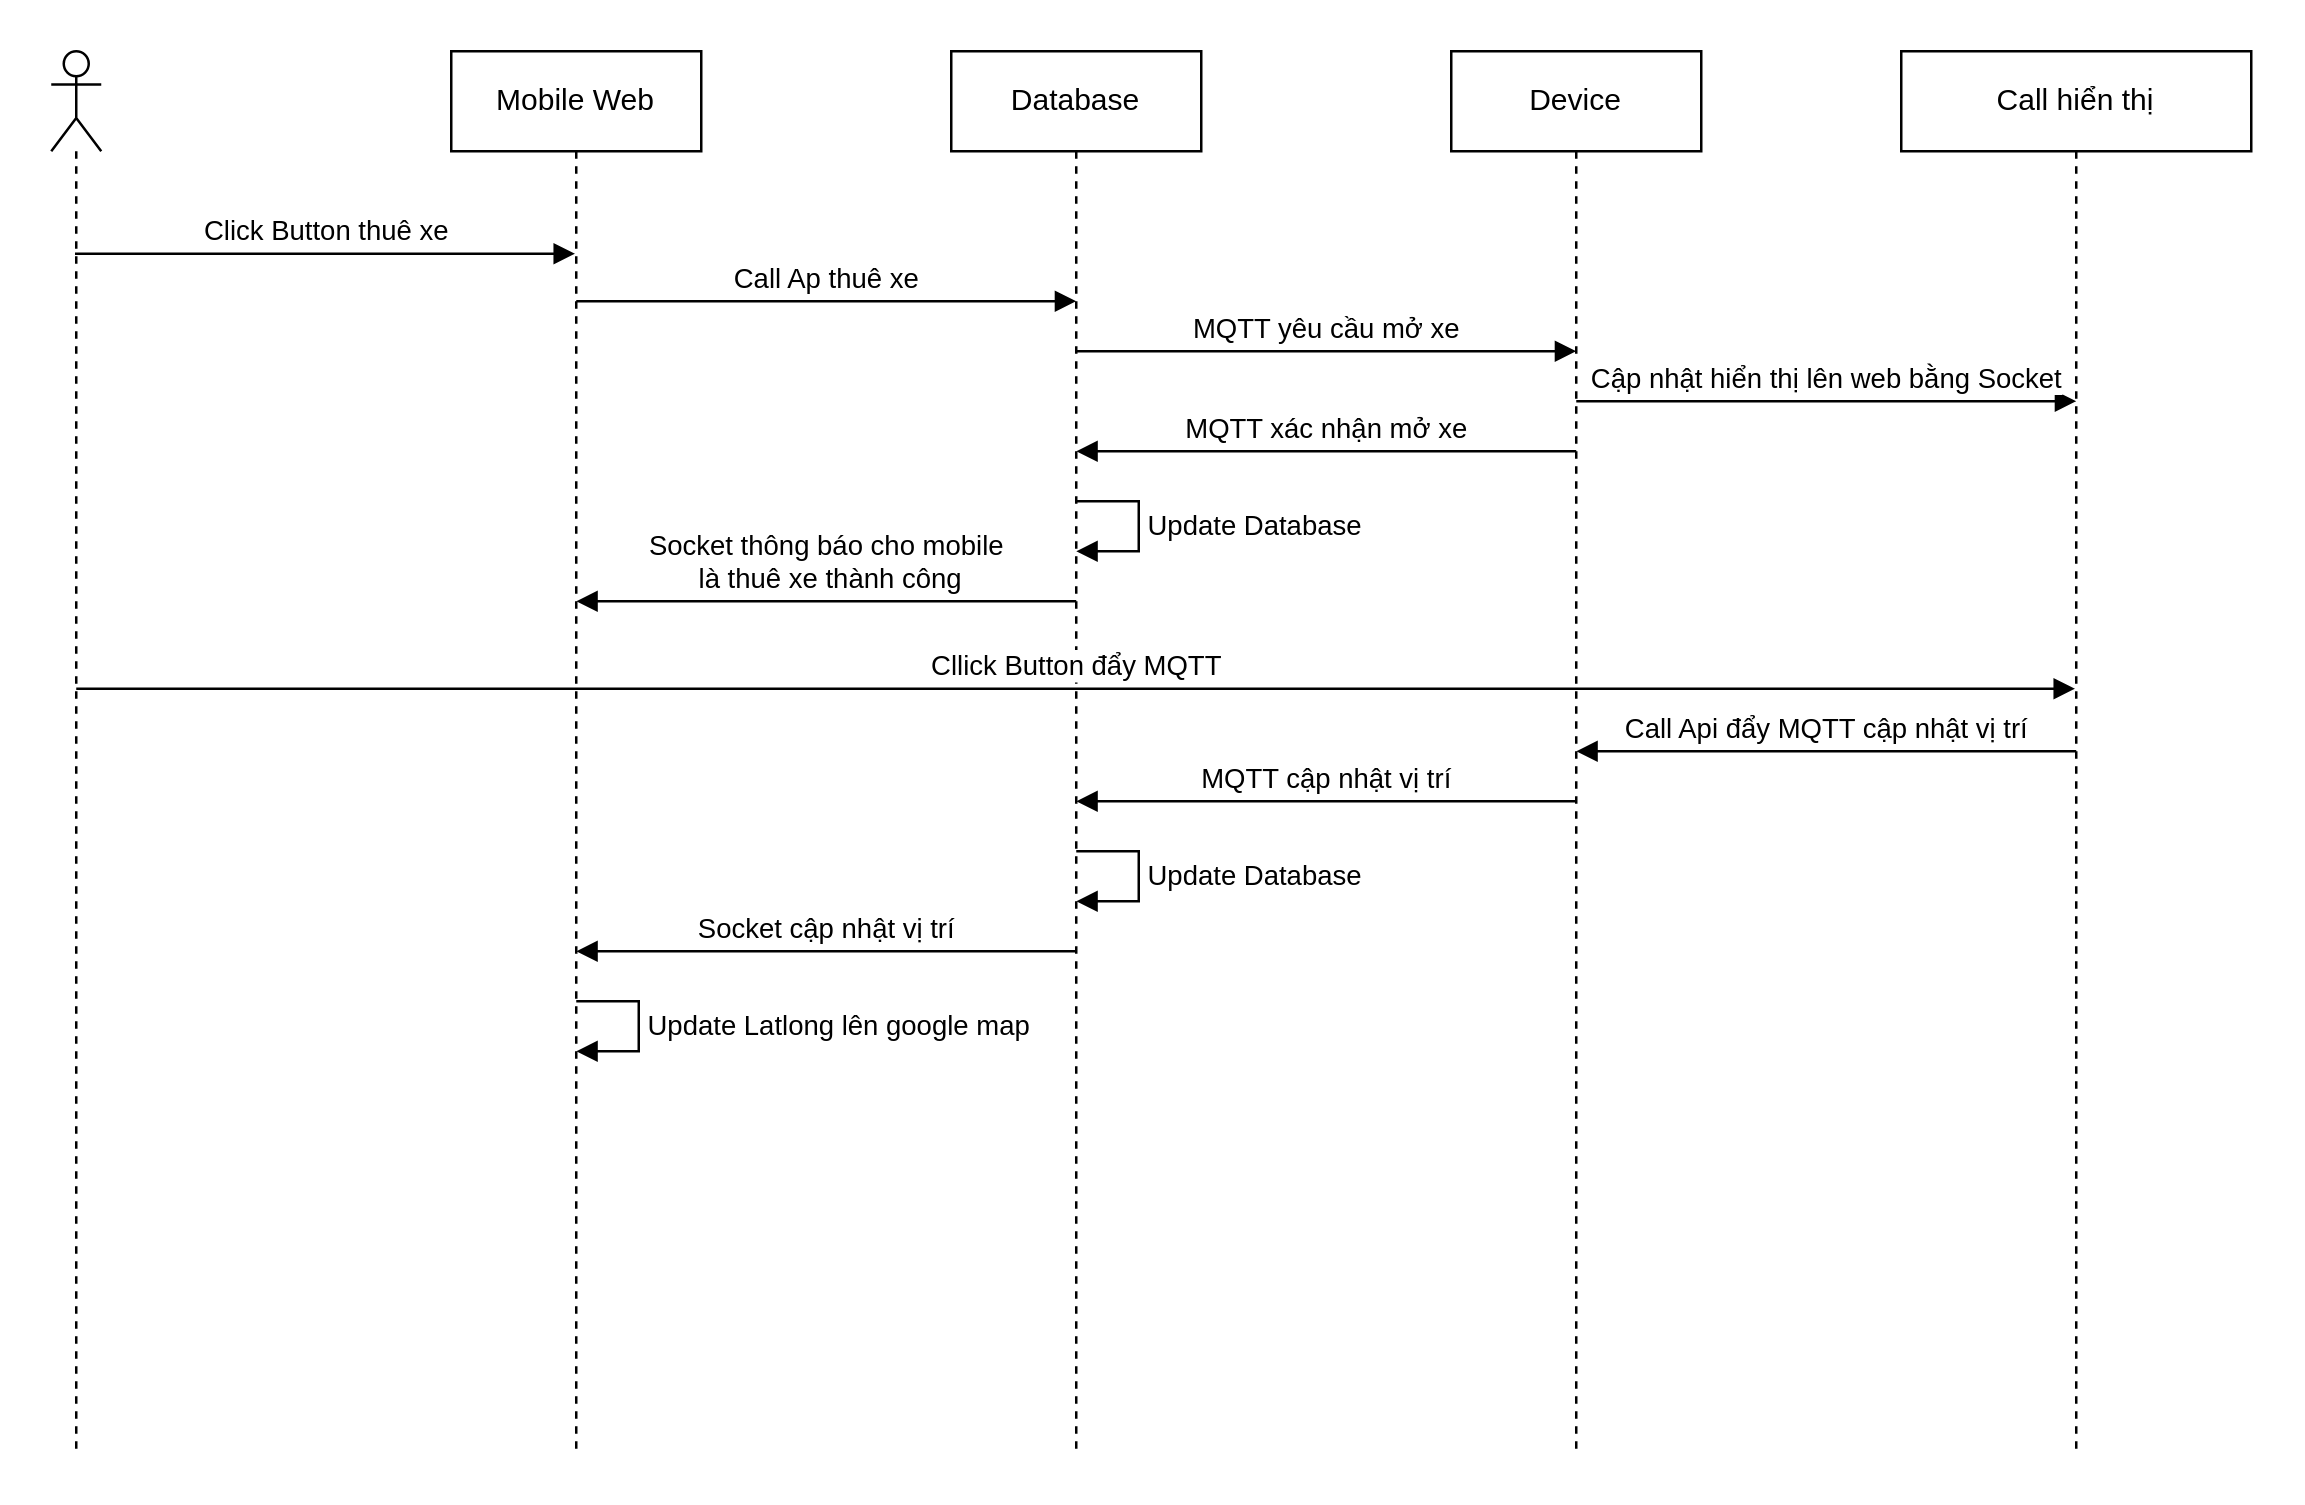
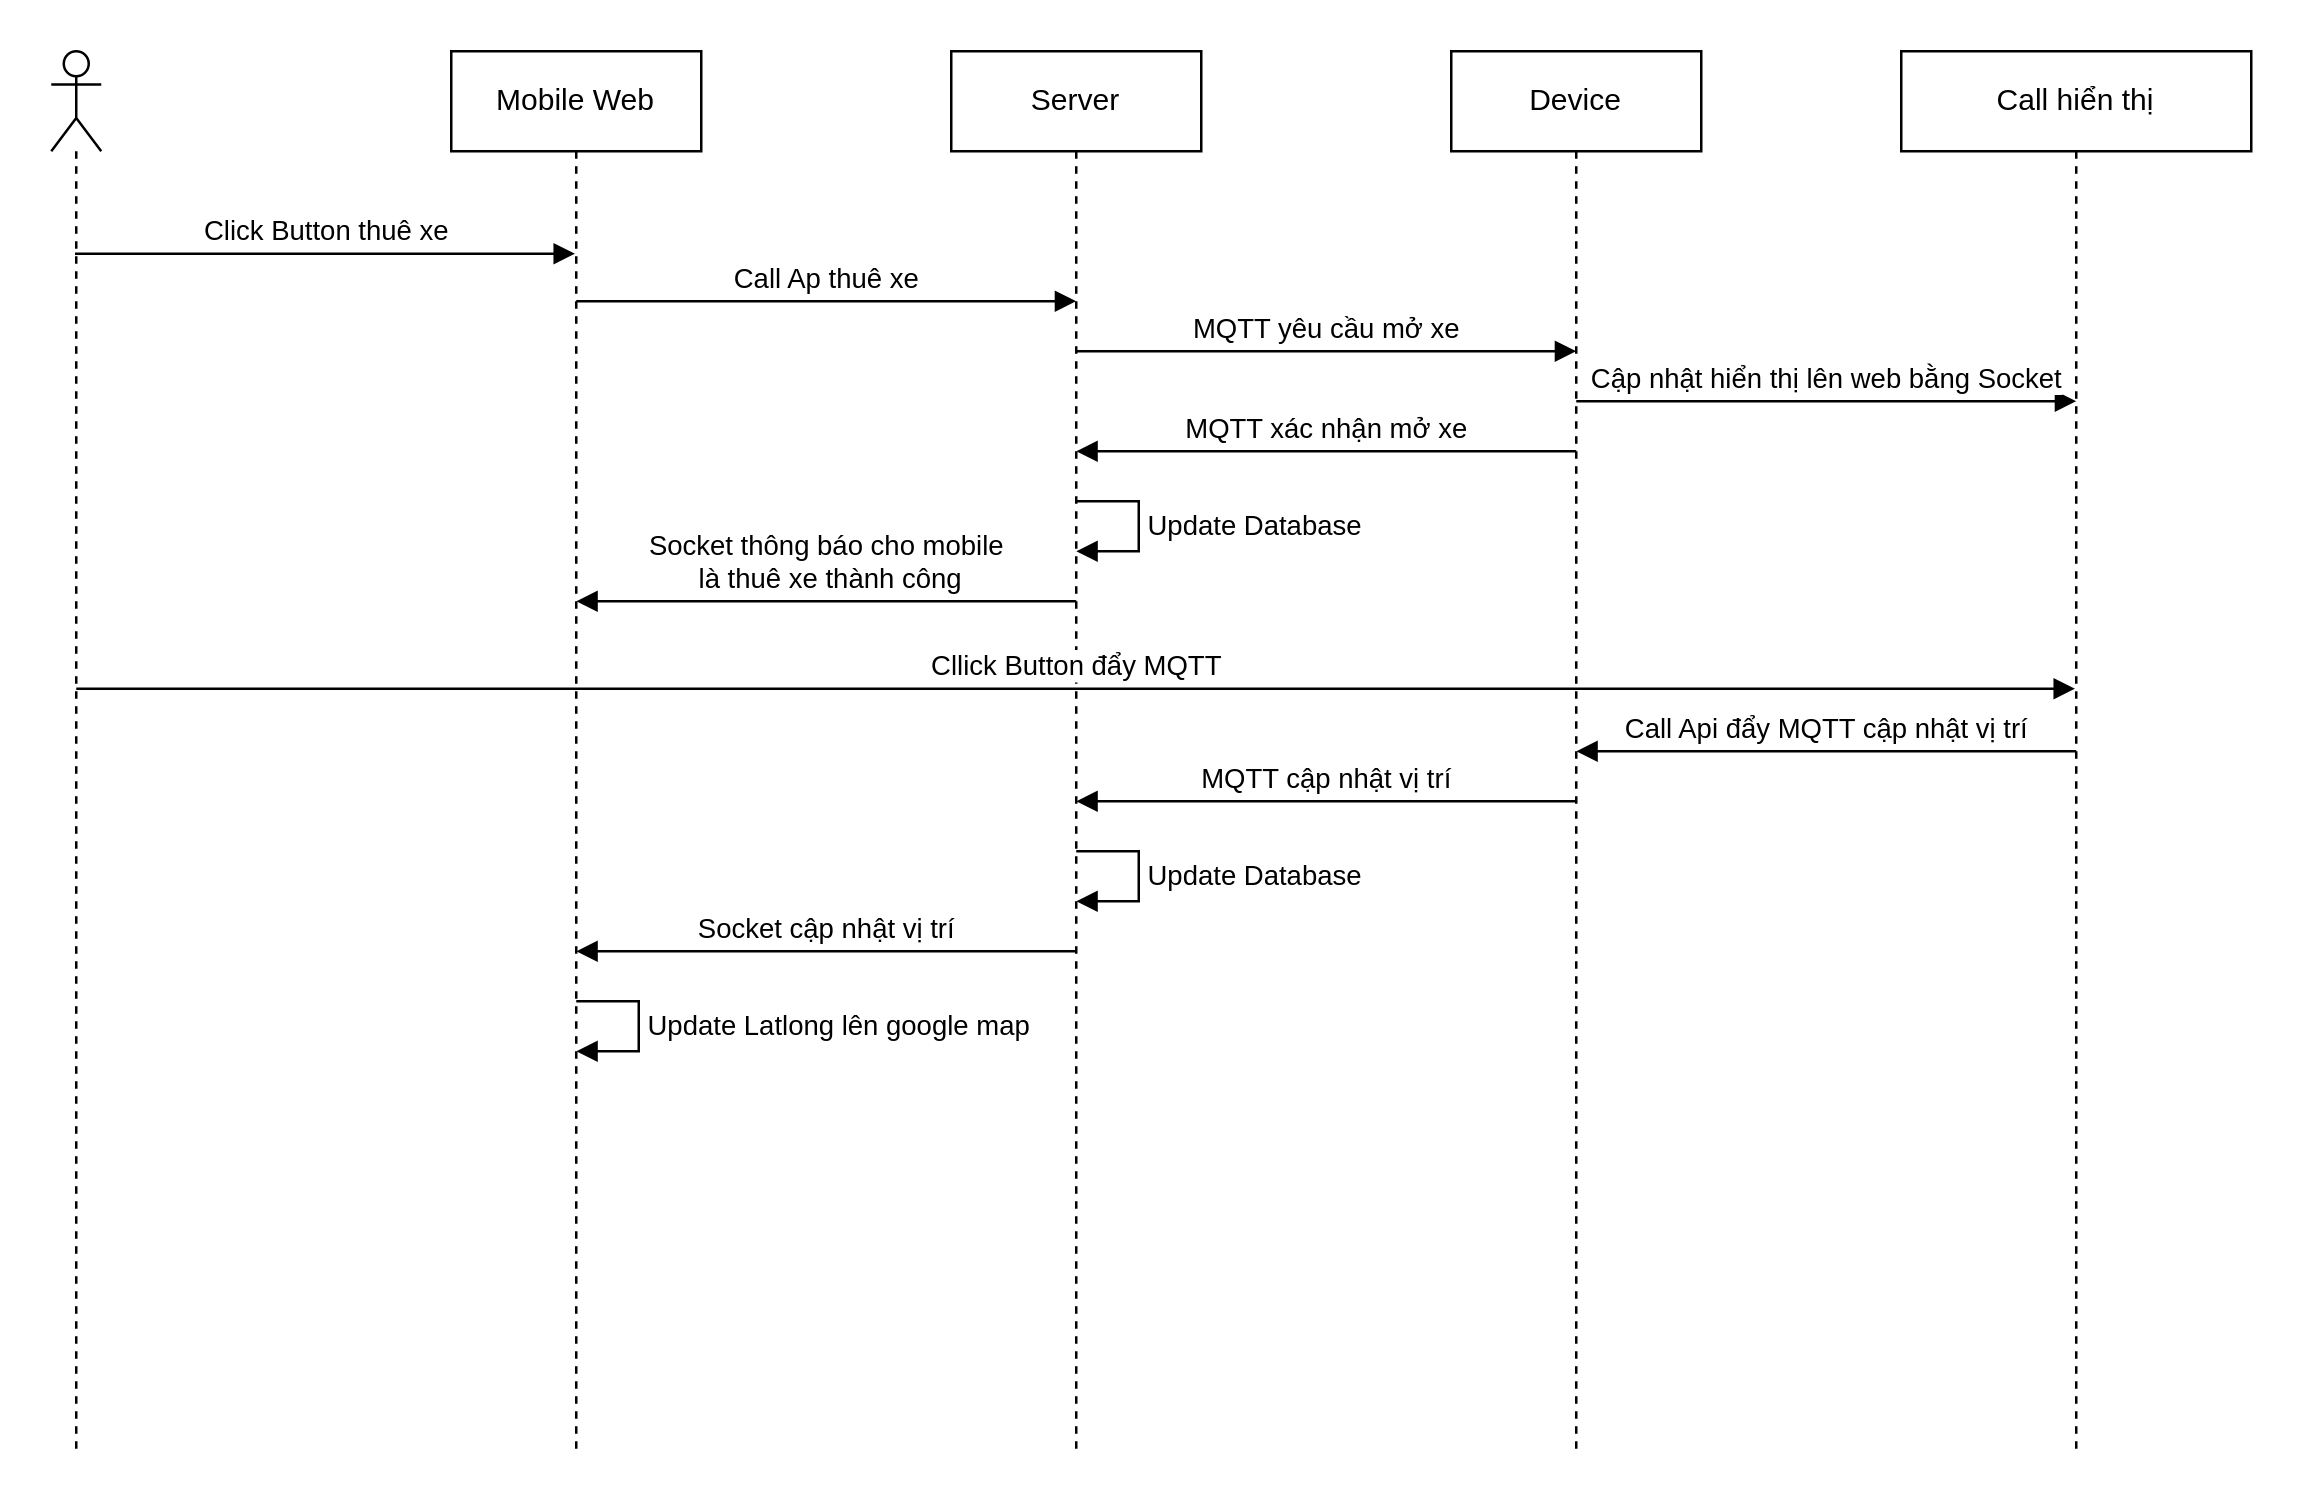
node "Database": label "Database" -> "Server"
